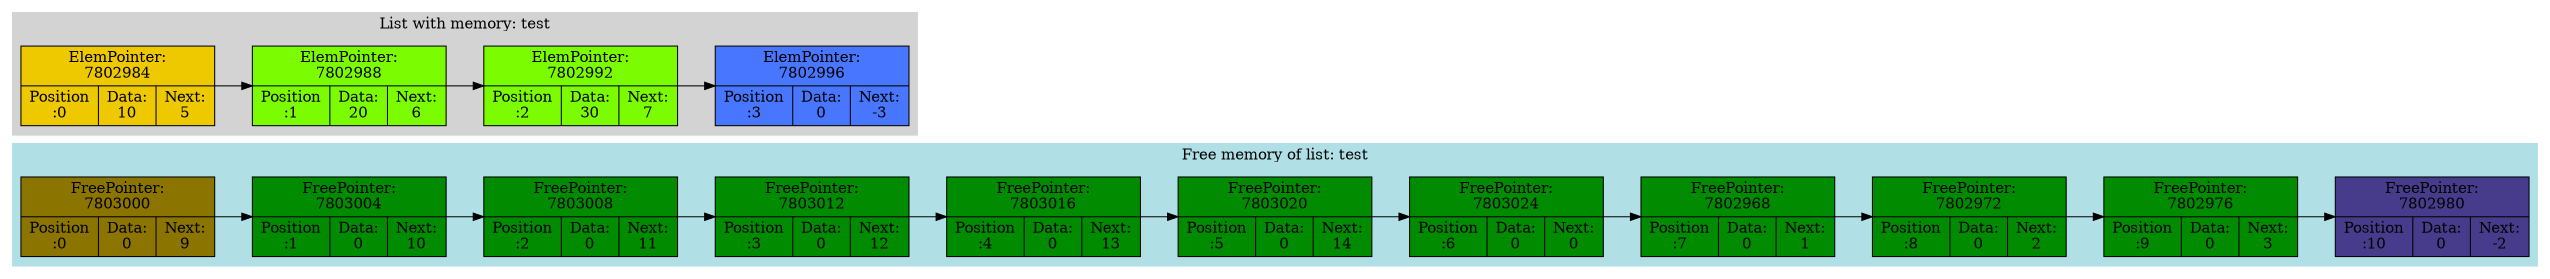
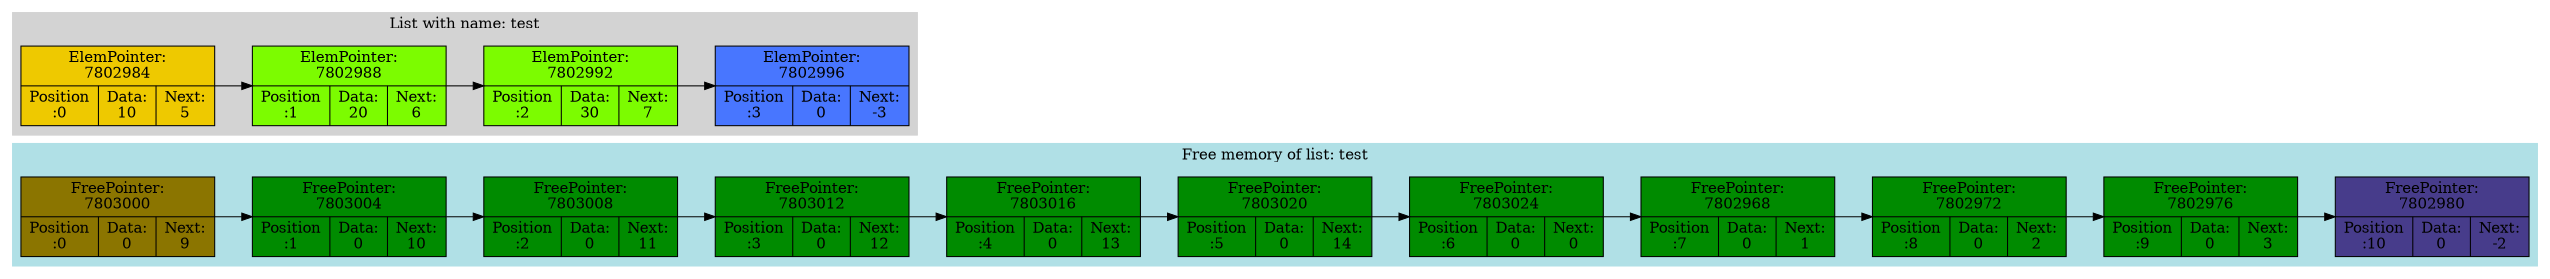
cluster "List with memory: test": label "List with memory: test" -> "List with name: test"
